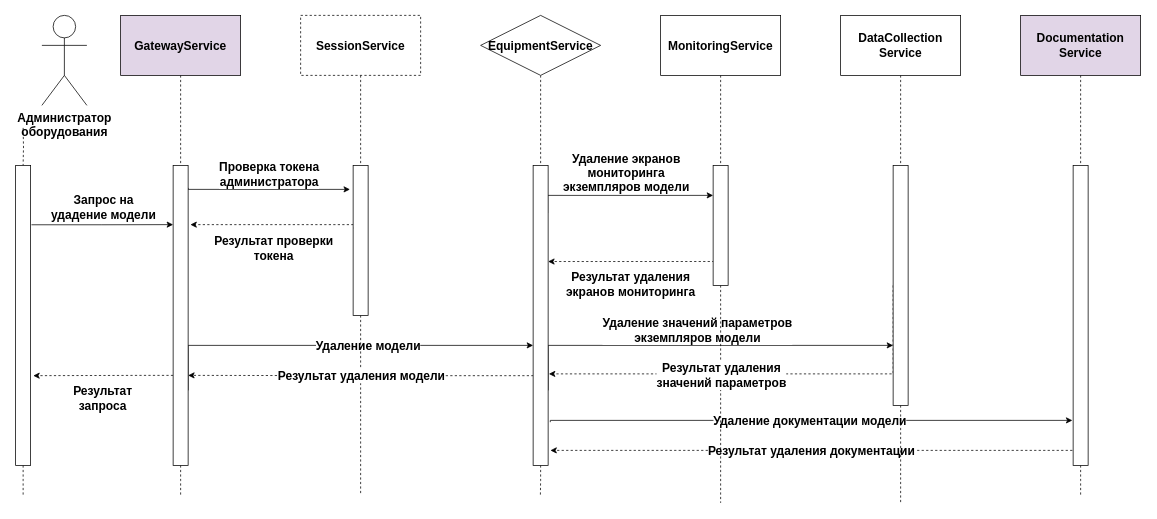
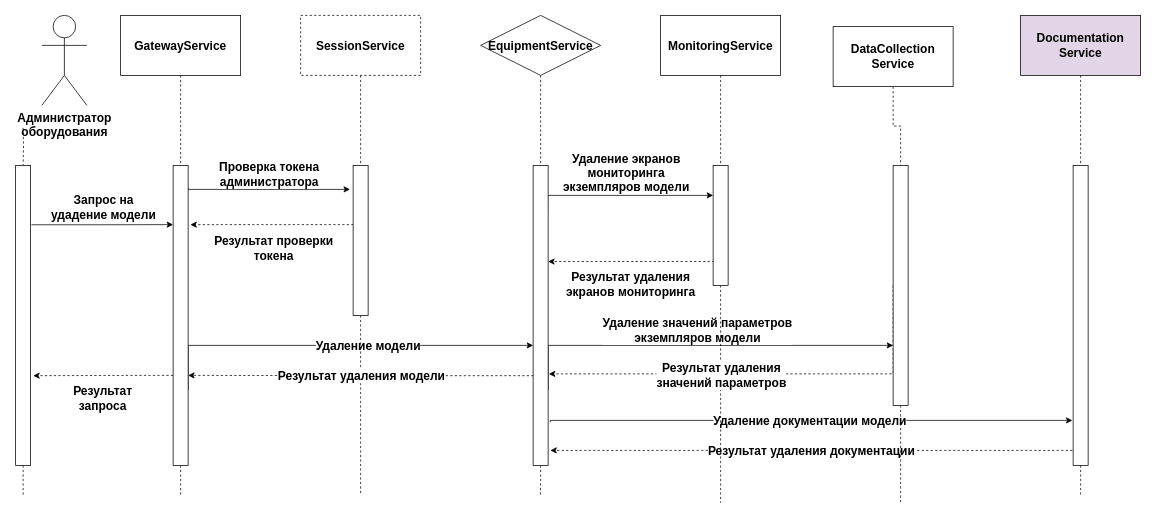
node "GatewayService": fillcolor #e1d5e7 -> #ffffff
node "DataCollection Service": moved (900, 45) -> (893, 57)
